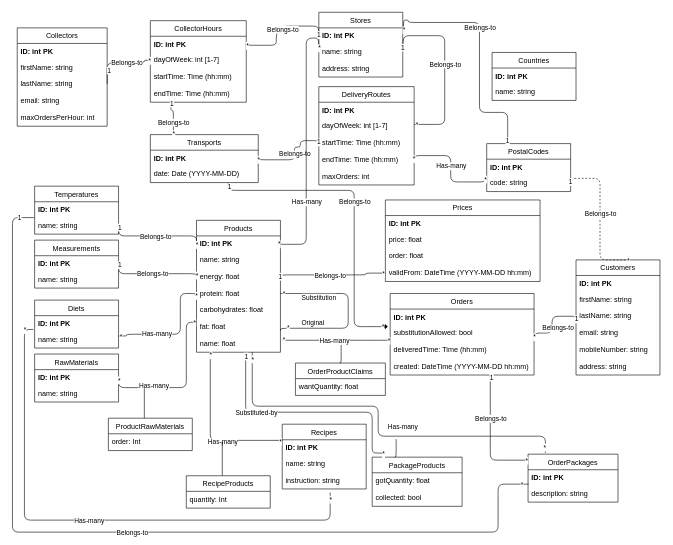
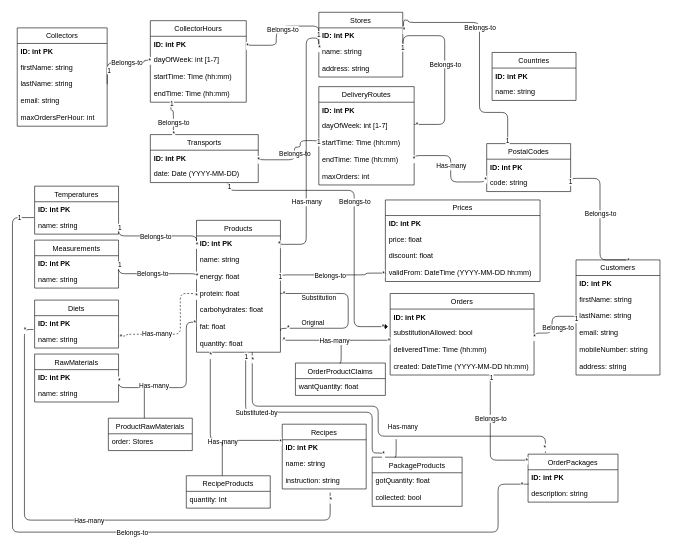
edge "code: string" -- "Customers": style dashed -> solid
node "order: float": label "order: float" -> "discount: float"
edge "protein: float" -- "Diets": style solid -> dashed
node "name: float": label "name: float" -> "quantity: float"
node "order: Int": label "order: Int" -> "order: Stores"
